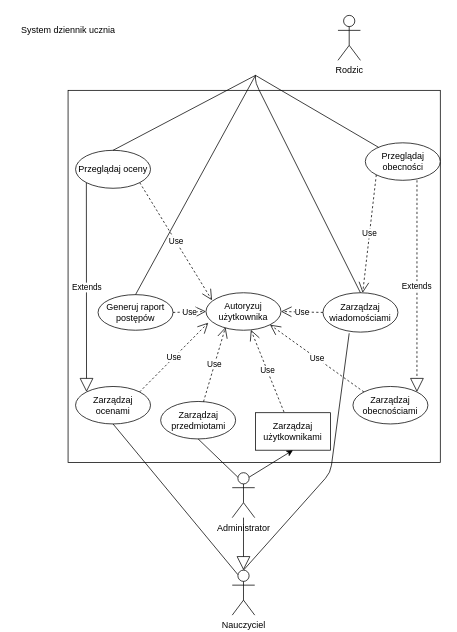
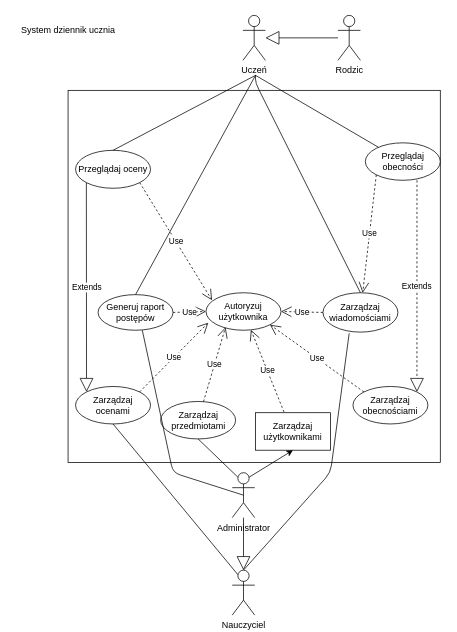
node "Uczeń": added
edge "Rodzic" -> "Uczeń": added
edge "Generuj raport postępów" -- "Administrator": added
